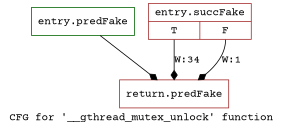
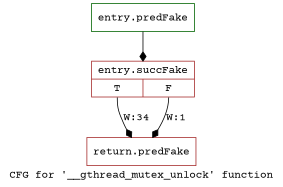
edge "entry.predFake" -> "return.predFake": now "entry.predFake" -> "entry.succFake"
